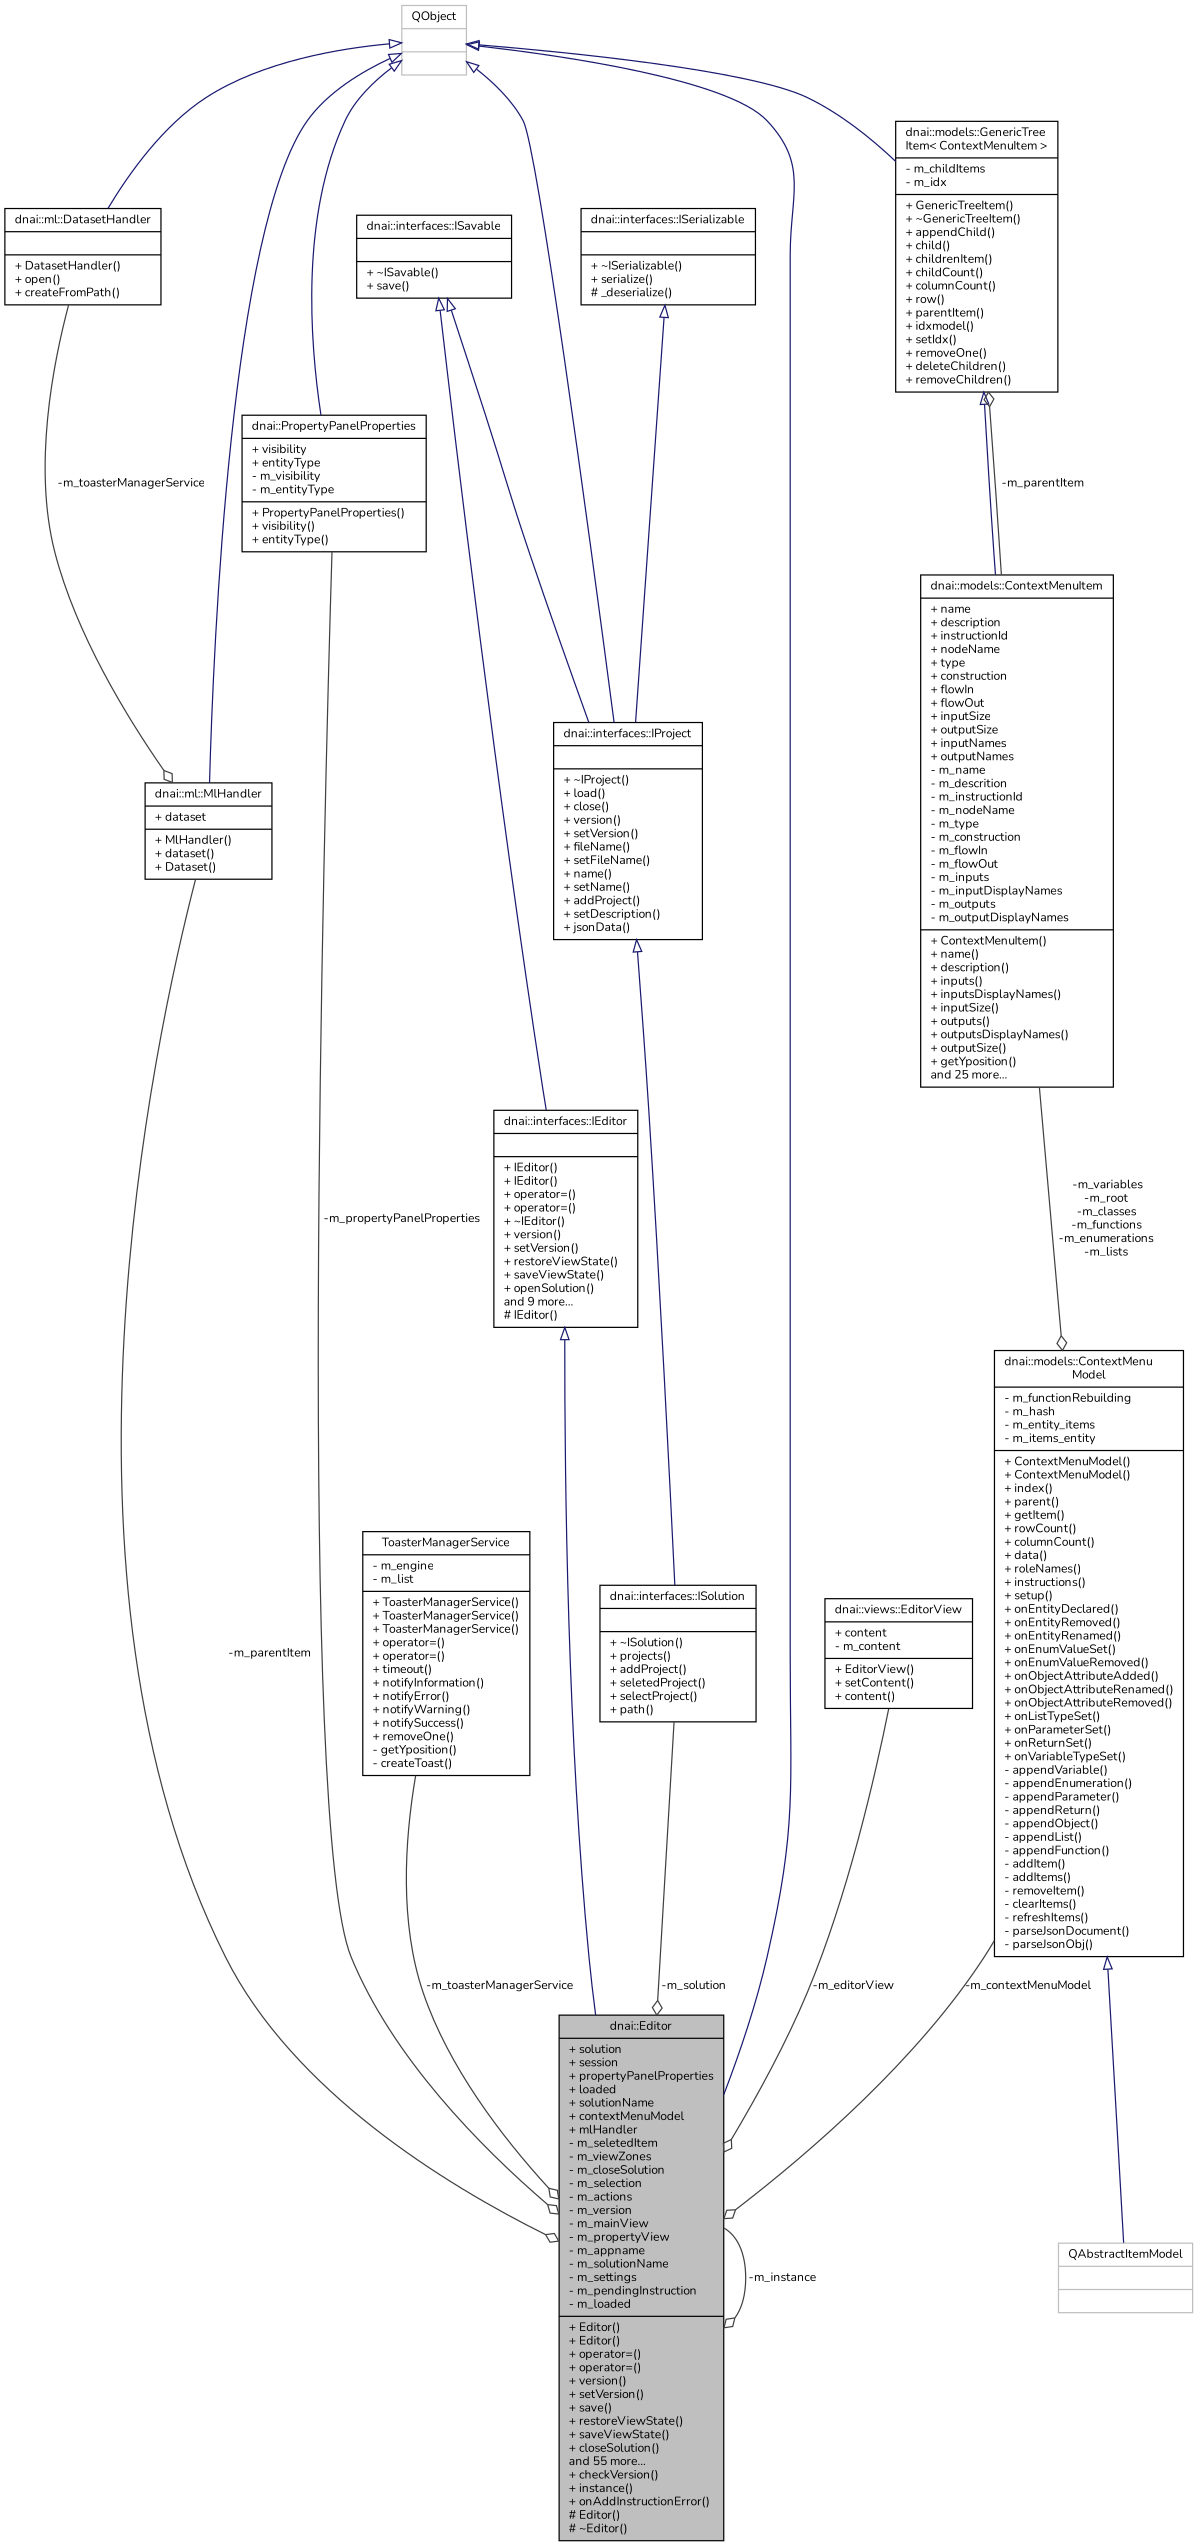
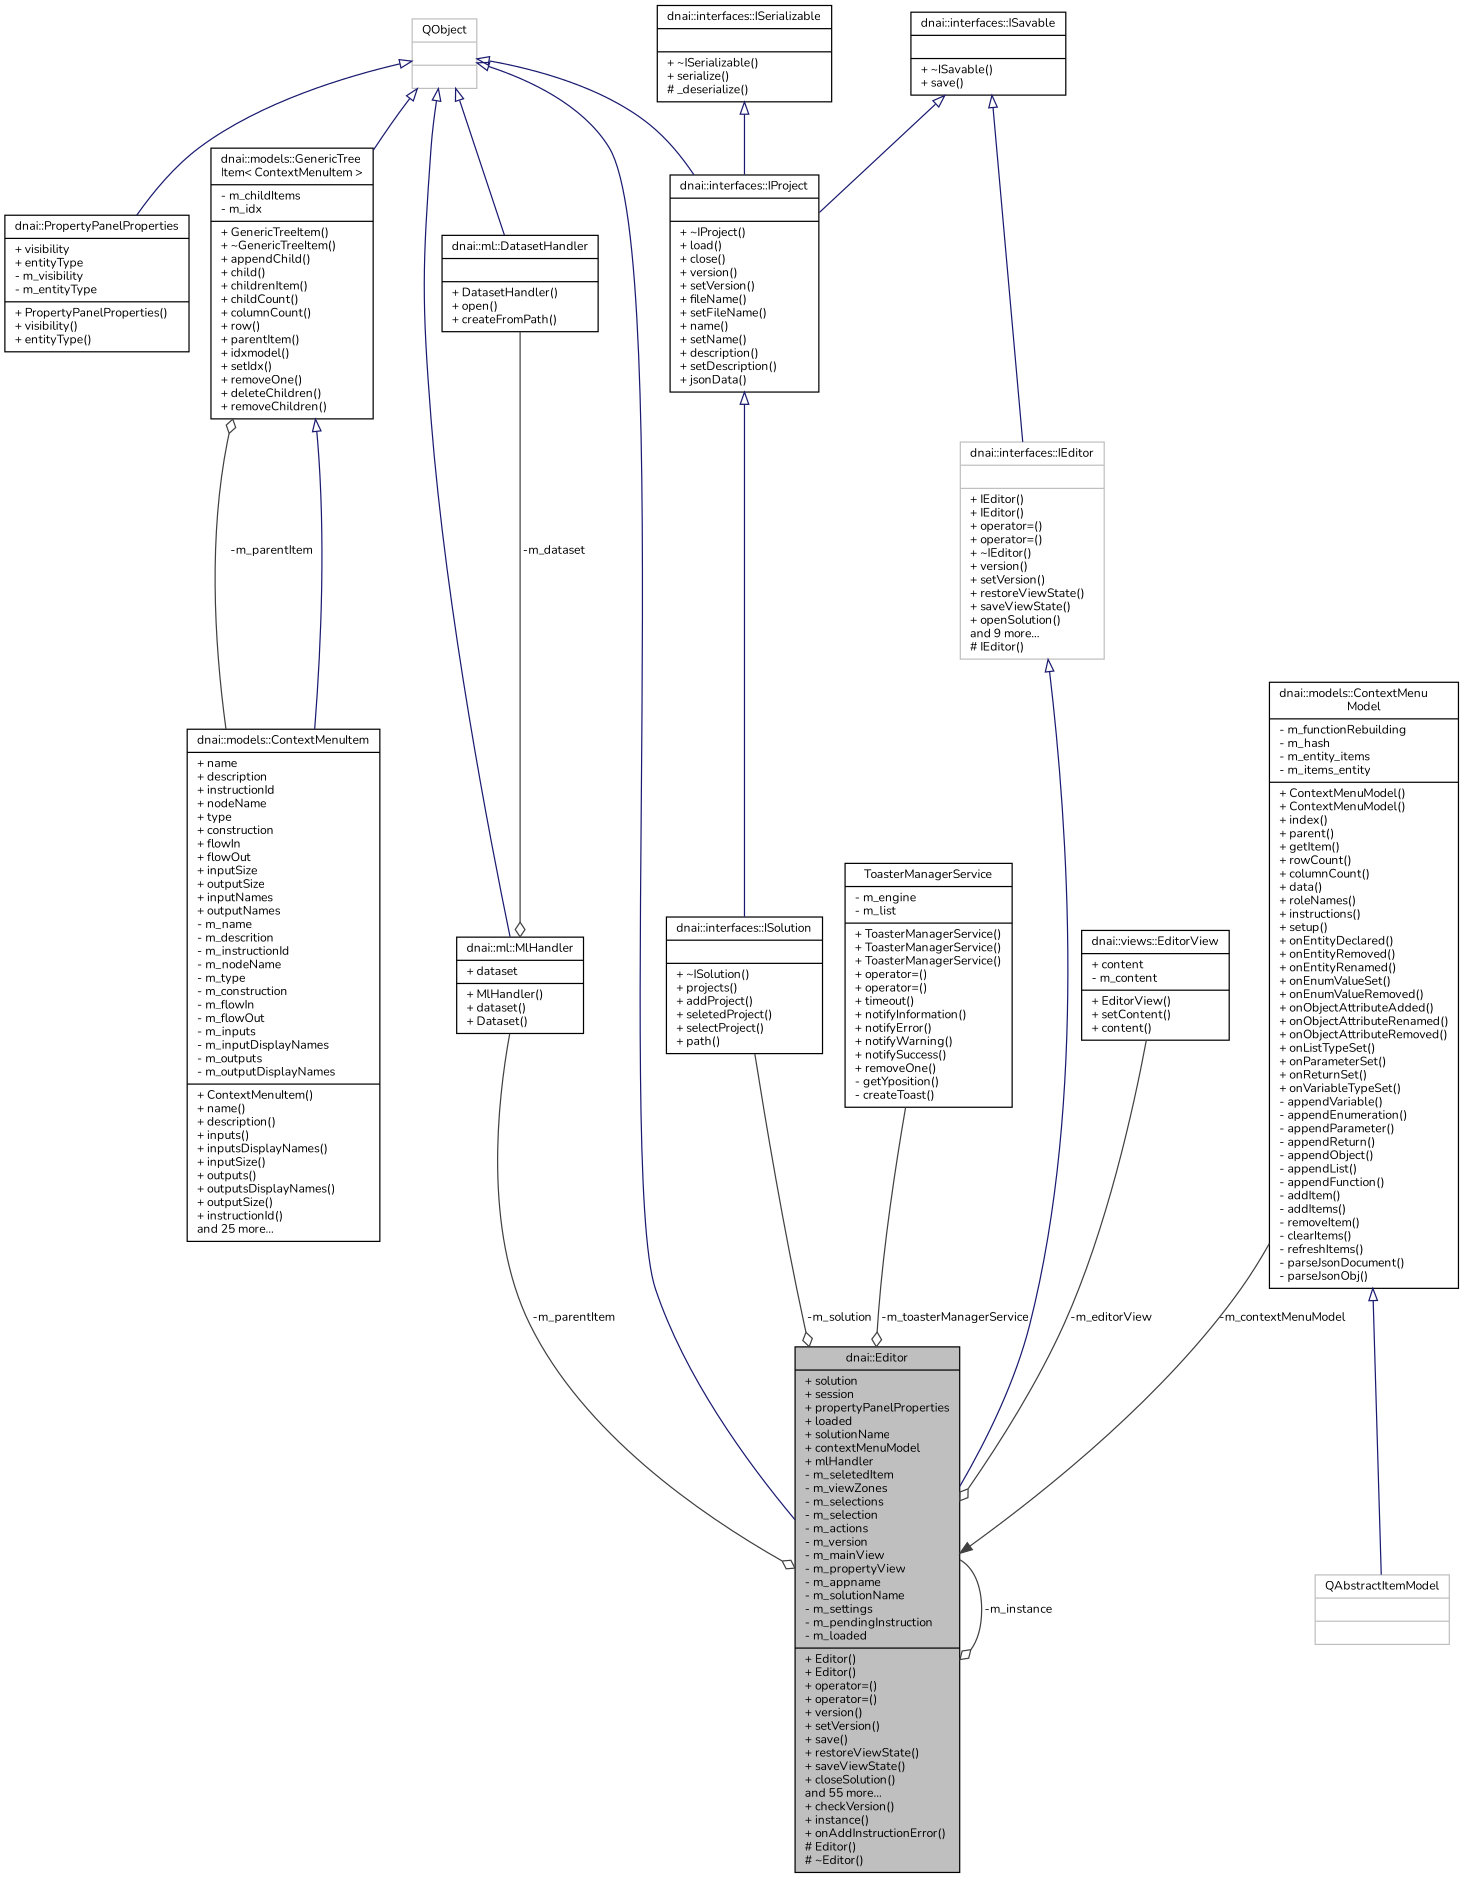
edge "dnai::ml::DatasetHandler" -> "dnai::ml::MlHandler": label " -m_toasterManagerService" -> " -m_dataset"
node "dnai::interfaces::IProject": text "+ addProject()" -> "+ description()"
node "dnai::models::ContextMenuItem": text "+ getYposition()" -> "+ instructionId()"
edge "dnai::models::ContextMenuItem" -> "dnai::models::ContextMenu": removed, label "-m_variables -m_root -m_classes -m_functions -m_enumerations -m_lists"
node "dnai::interfaces::IEditor": color black -> grey75
edge "dnai::PropertyPanelProperties" -> "dnai::Editor": removed, label "-m_propertyPanelProperties"
edge "dnai::models::ContextMenu" -> "dnai::Editor": arrowhead odiamond -> normal
node "dnai::Editor": text "- m_closeSolution" -> "- m_selections"
